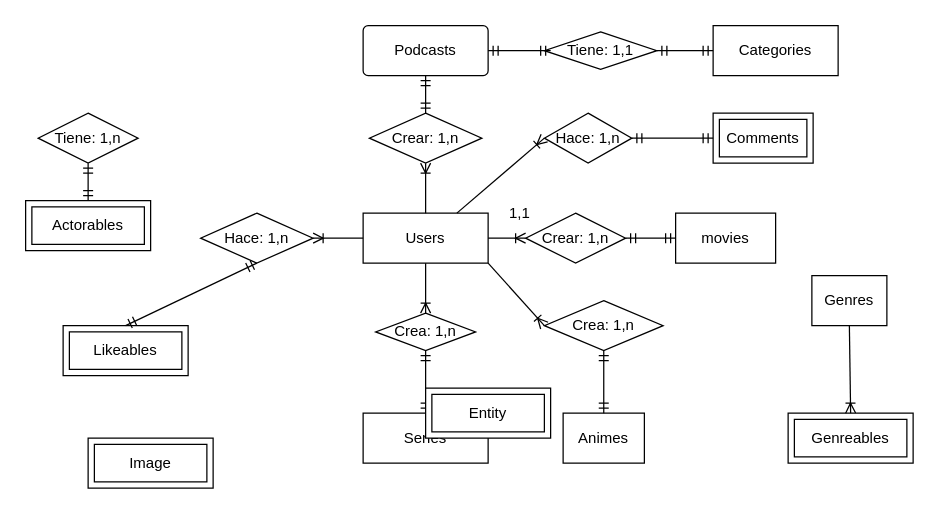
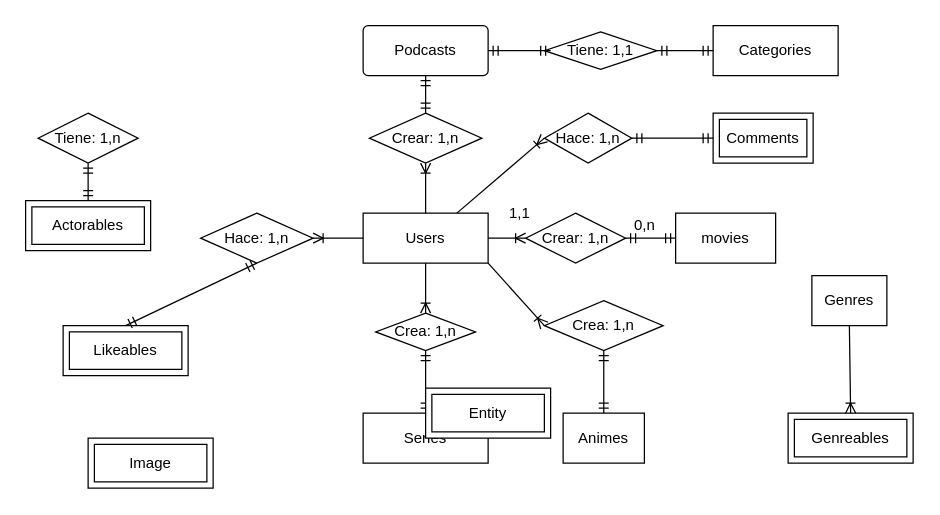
node "0,n": added
